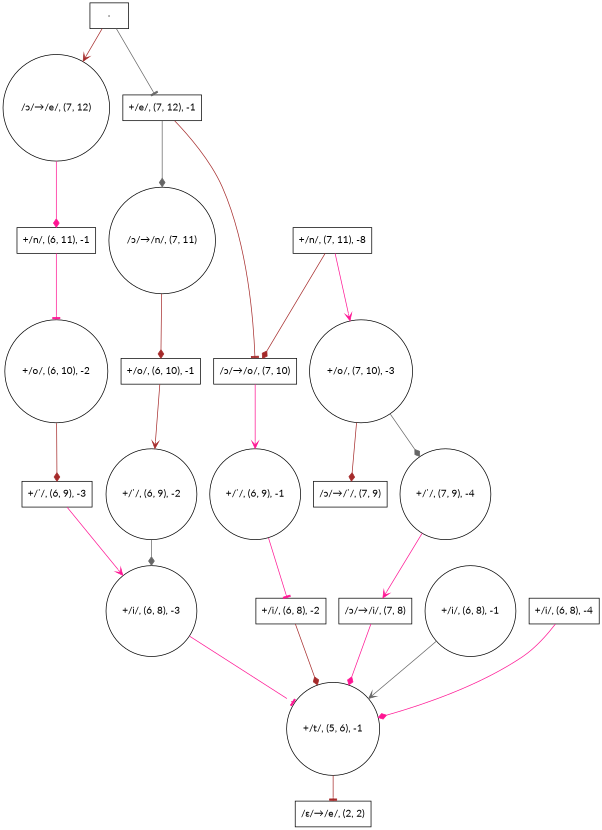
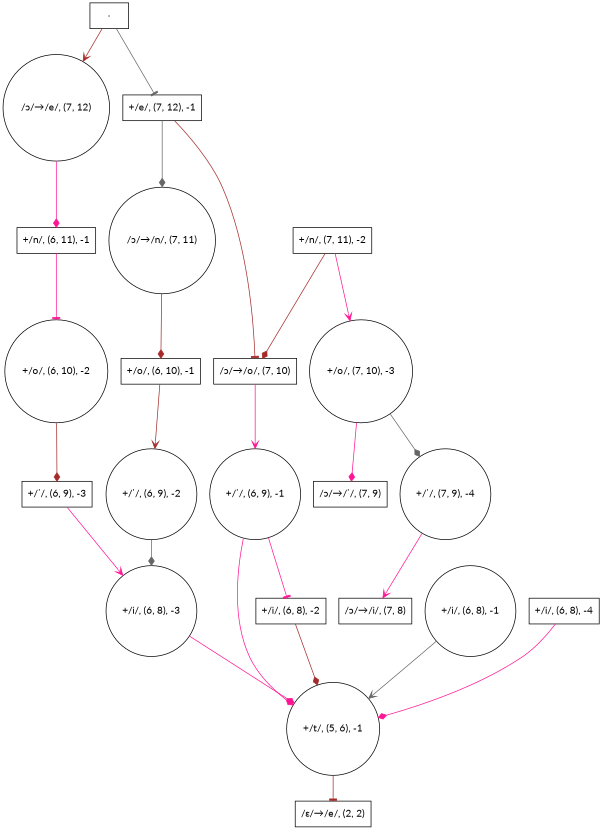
node "+/n/, (7, 11), -8": label "+/n/, (7, 11), -8" -> "+/n/, (7, 11), -2"
edge "+/o/, (7, 10), -3" -> "/ɔ/→/ˈ/, (7, 9)": color brown -> deeppink
edge "/ɔ/→/i/, (7, 8)" -> "+/t/, (5, 6), -1": now "+/ˈ/, (6, 9), -1" -> "+/t/, (5, 6), -1"
edge "+/i/, (6, 8), -3" -> "+/t/, (5, 6), -1": arrowhead tee -> diamond
